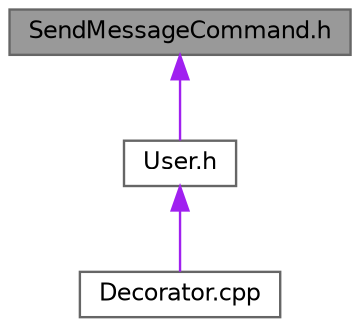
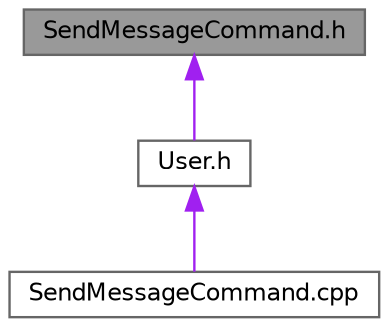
node "Decorator.cpp": label "Decorator.cpp" -> "SendMessageCommand.cpp"
